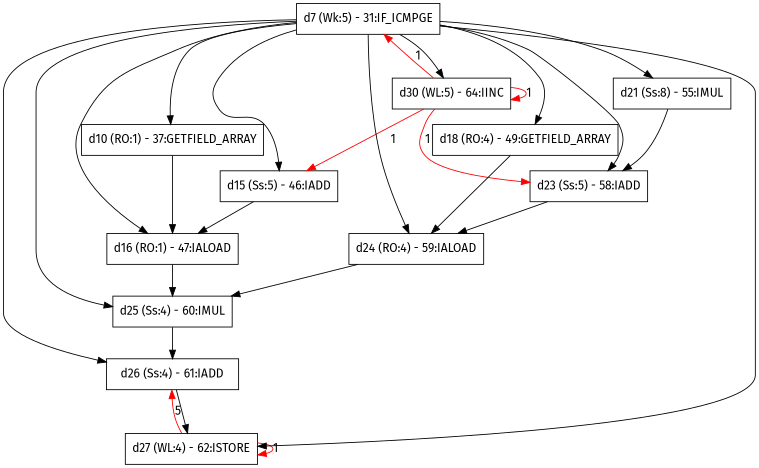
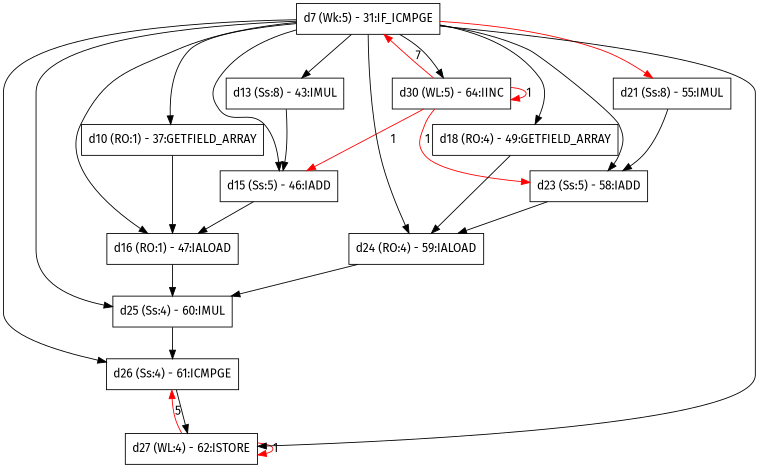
edge "d7 (Wk:5) - 31:IF_ICMPGE" -> "d21 (Ss:8) - 55:IMUL": color black -> red
edge "d30 (WL:5) - 64:IINC" -> "d7 (Wk:5) - 31:IF_ICMPGE": label "1" -> "7"
node "d13 (Ss:8) - 43:IMUL": added
node "d26 (Ss:4) - 61:IADD": label "d26 (Ss:4) - 61:IADD" -> "d26 (Ss:4) - 61:ICMPGE"
